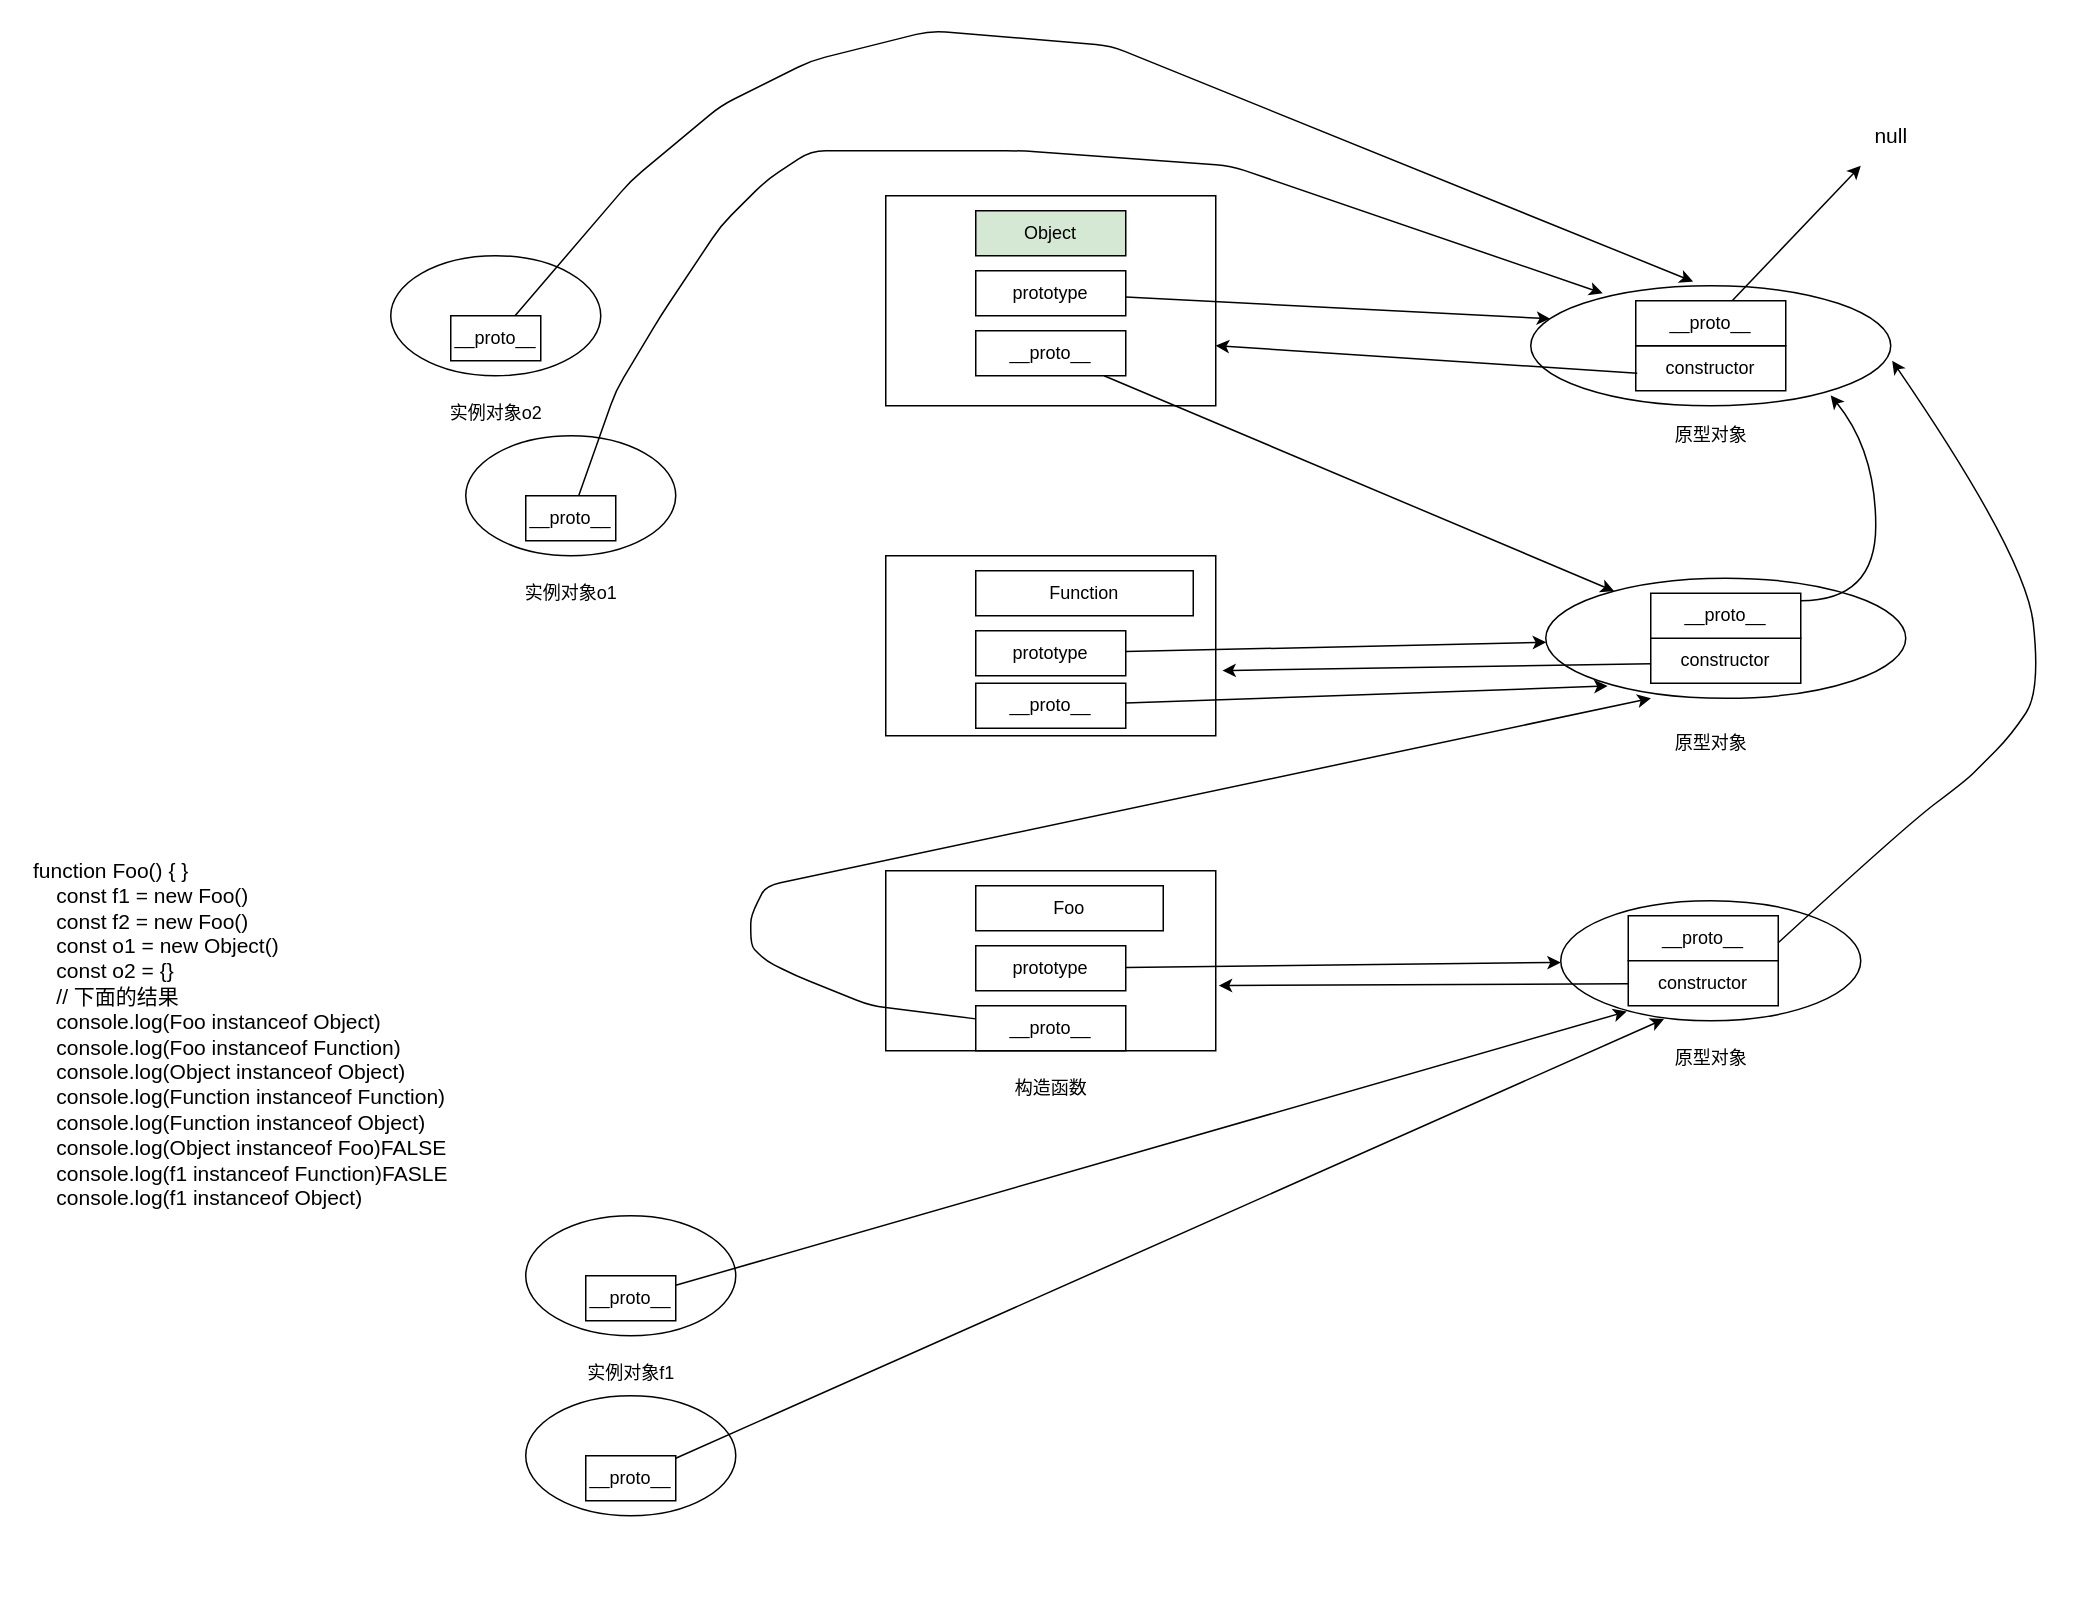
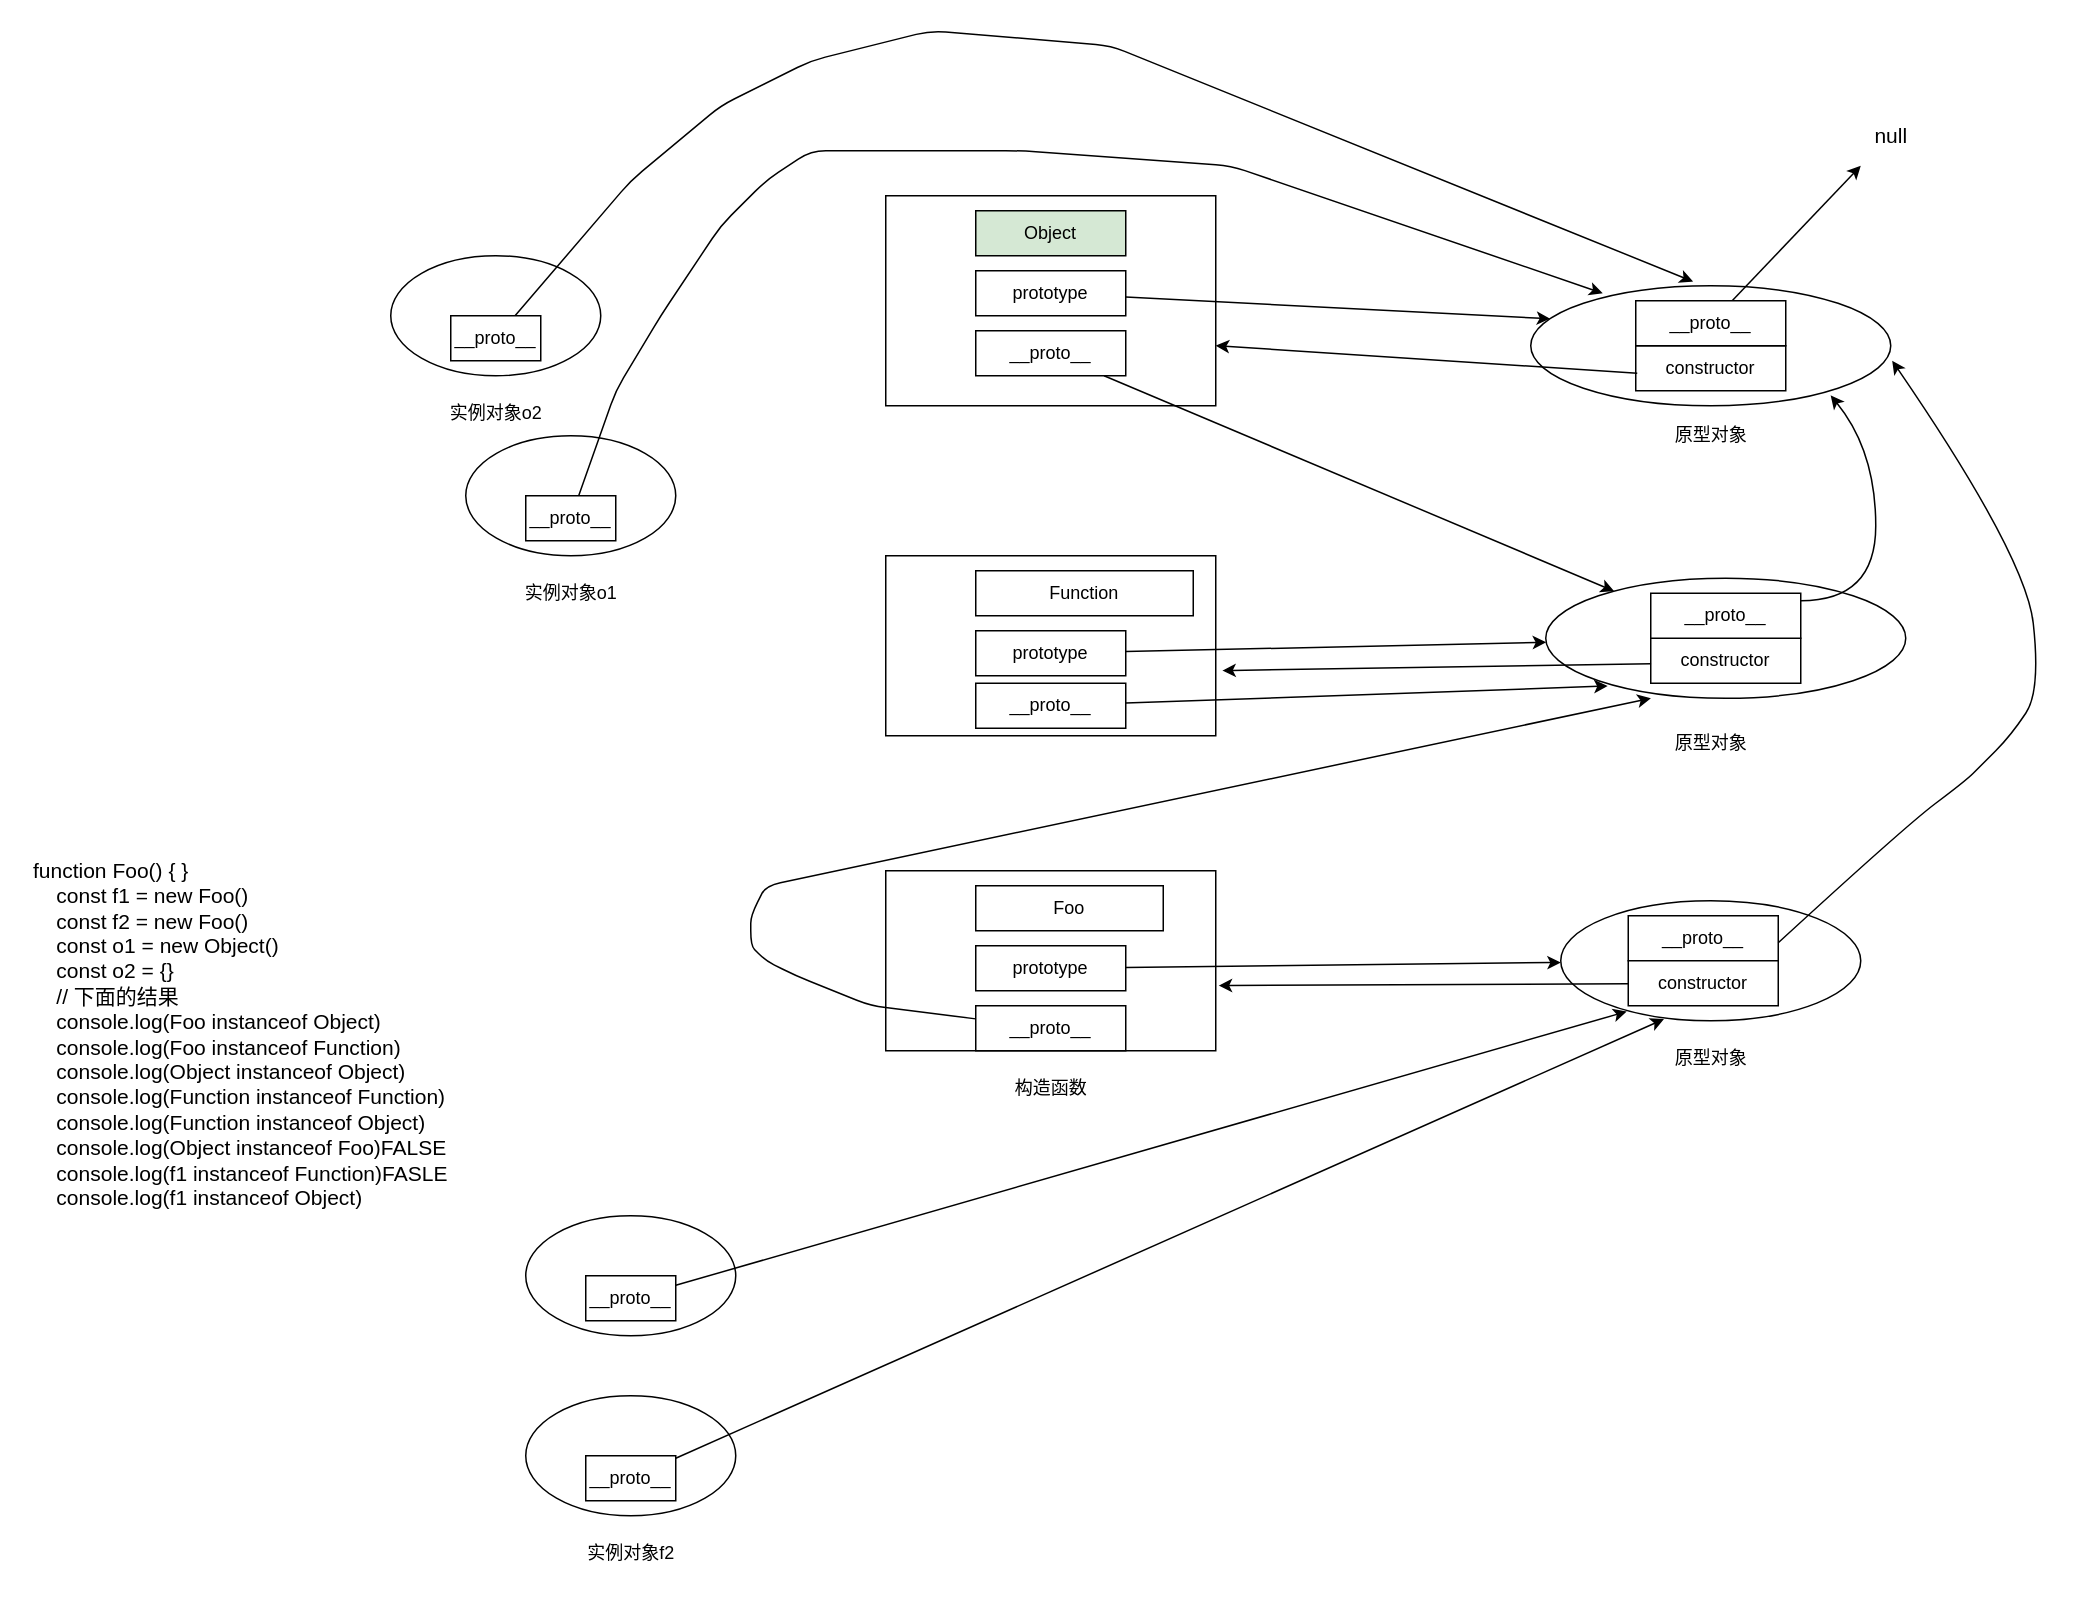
node "实例对象f1": removed
node "实例对象f2": added
